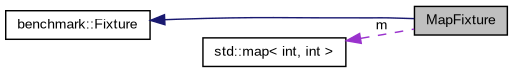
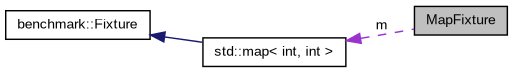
edge "MapFixture" -> "benchmark::Fixture": now "std::map< int, int >" -> "benchmark::Fixture"
